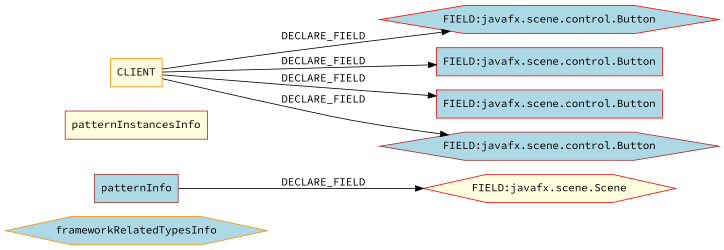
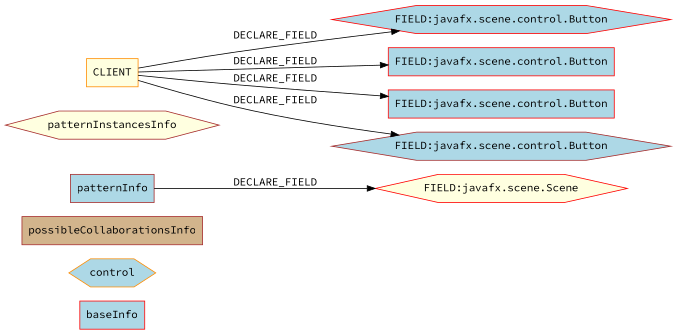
node "patternInstancesInfo": shape box -> hexagon
node "possibleCollaborationsInfo": added
node "frameworkRelatedTypesInfo": label "frameworkRelatedTypesInfo" -> "control"
node "baseInfo": added
